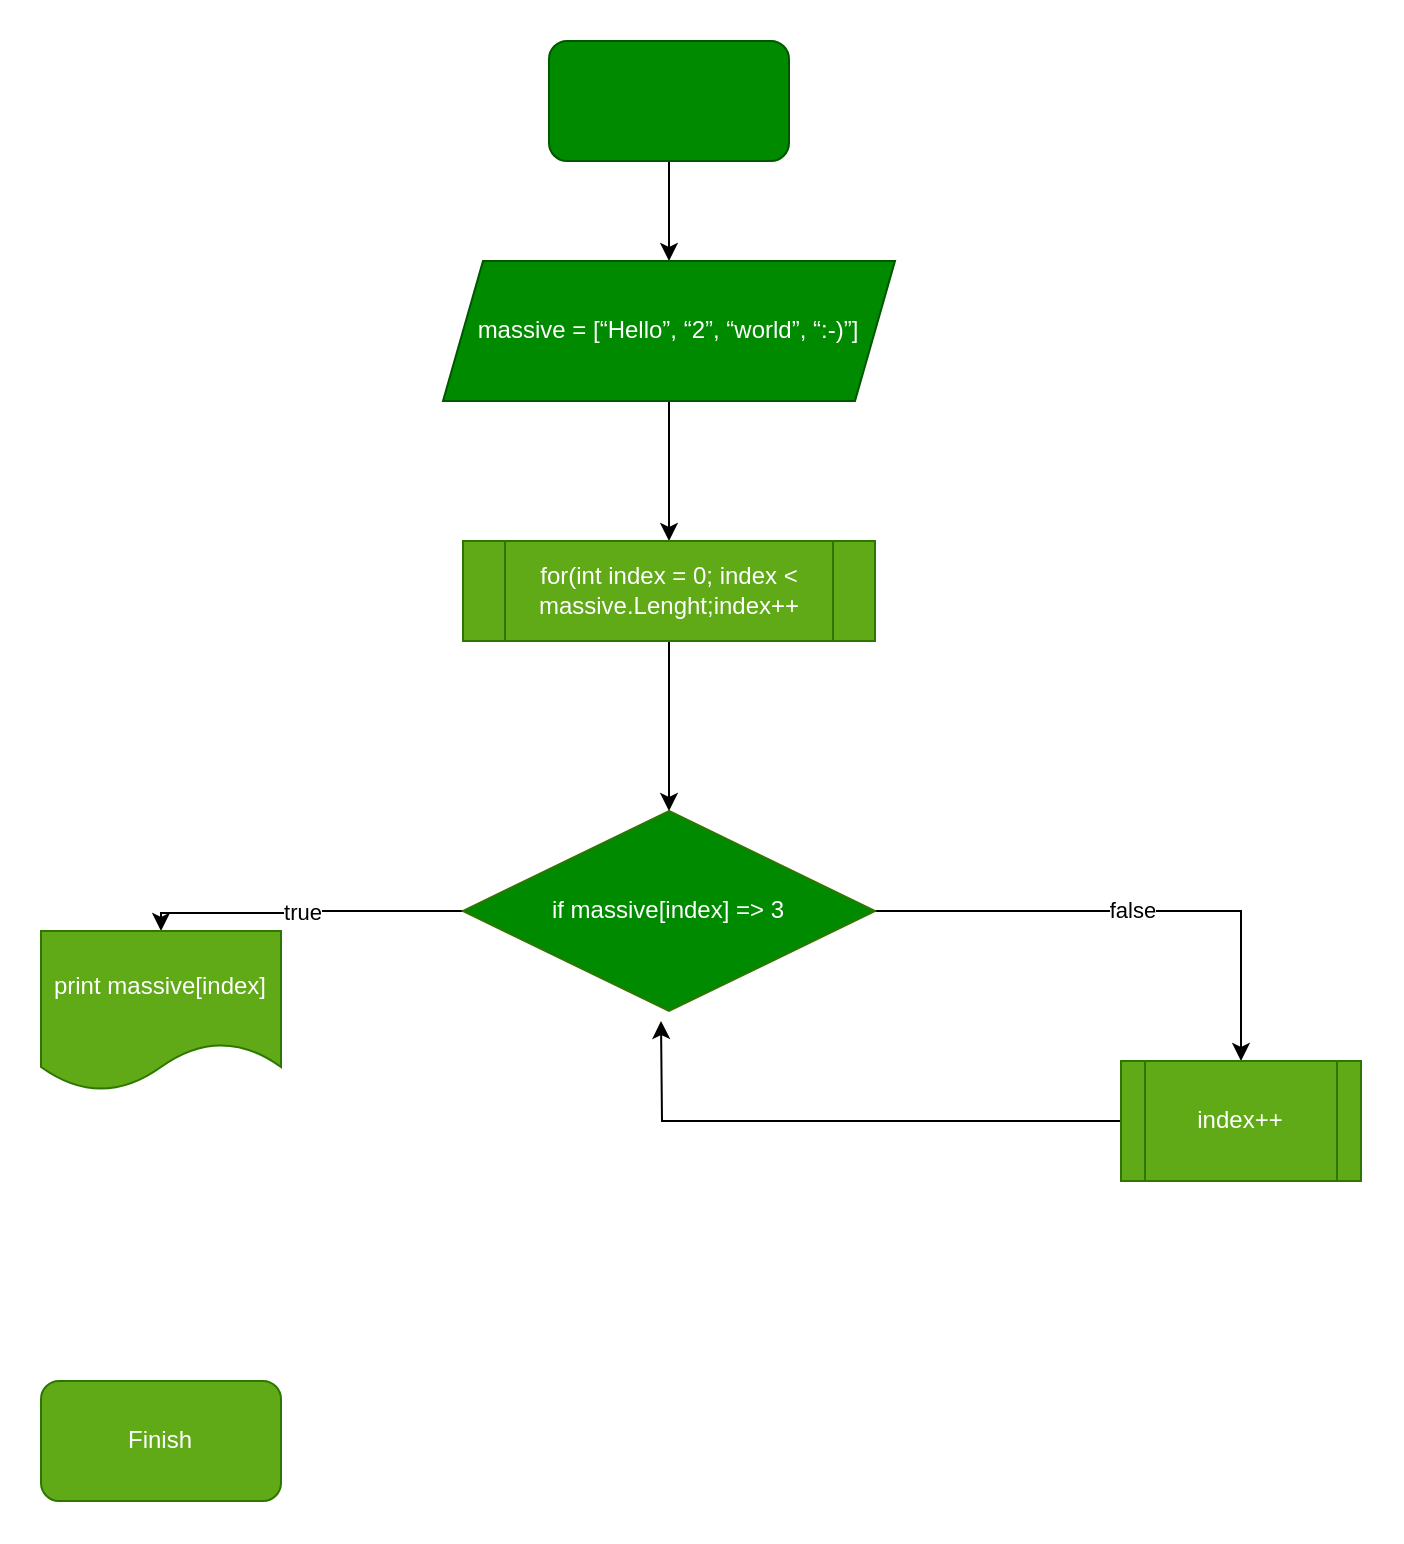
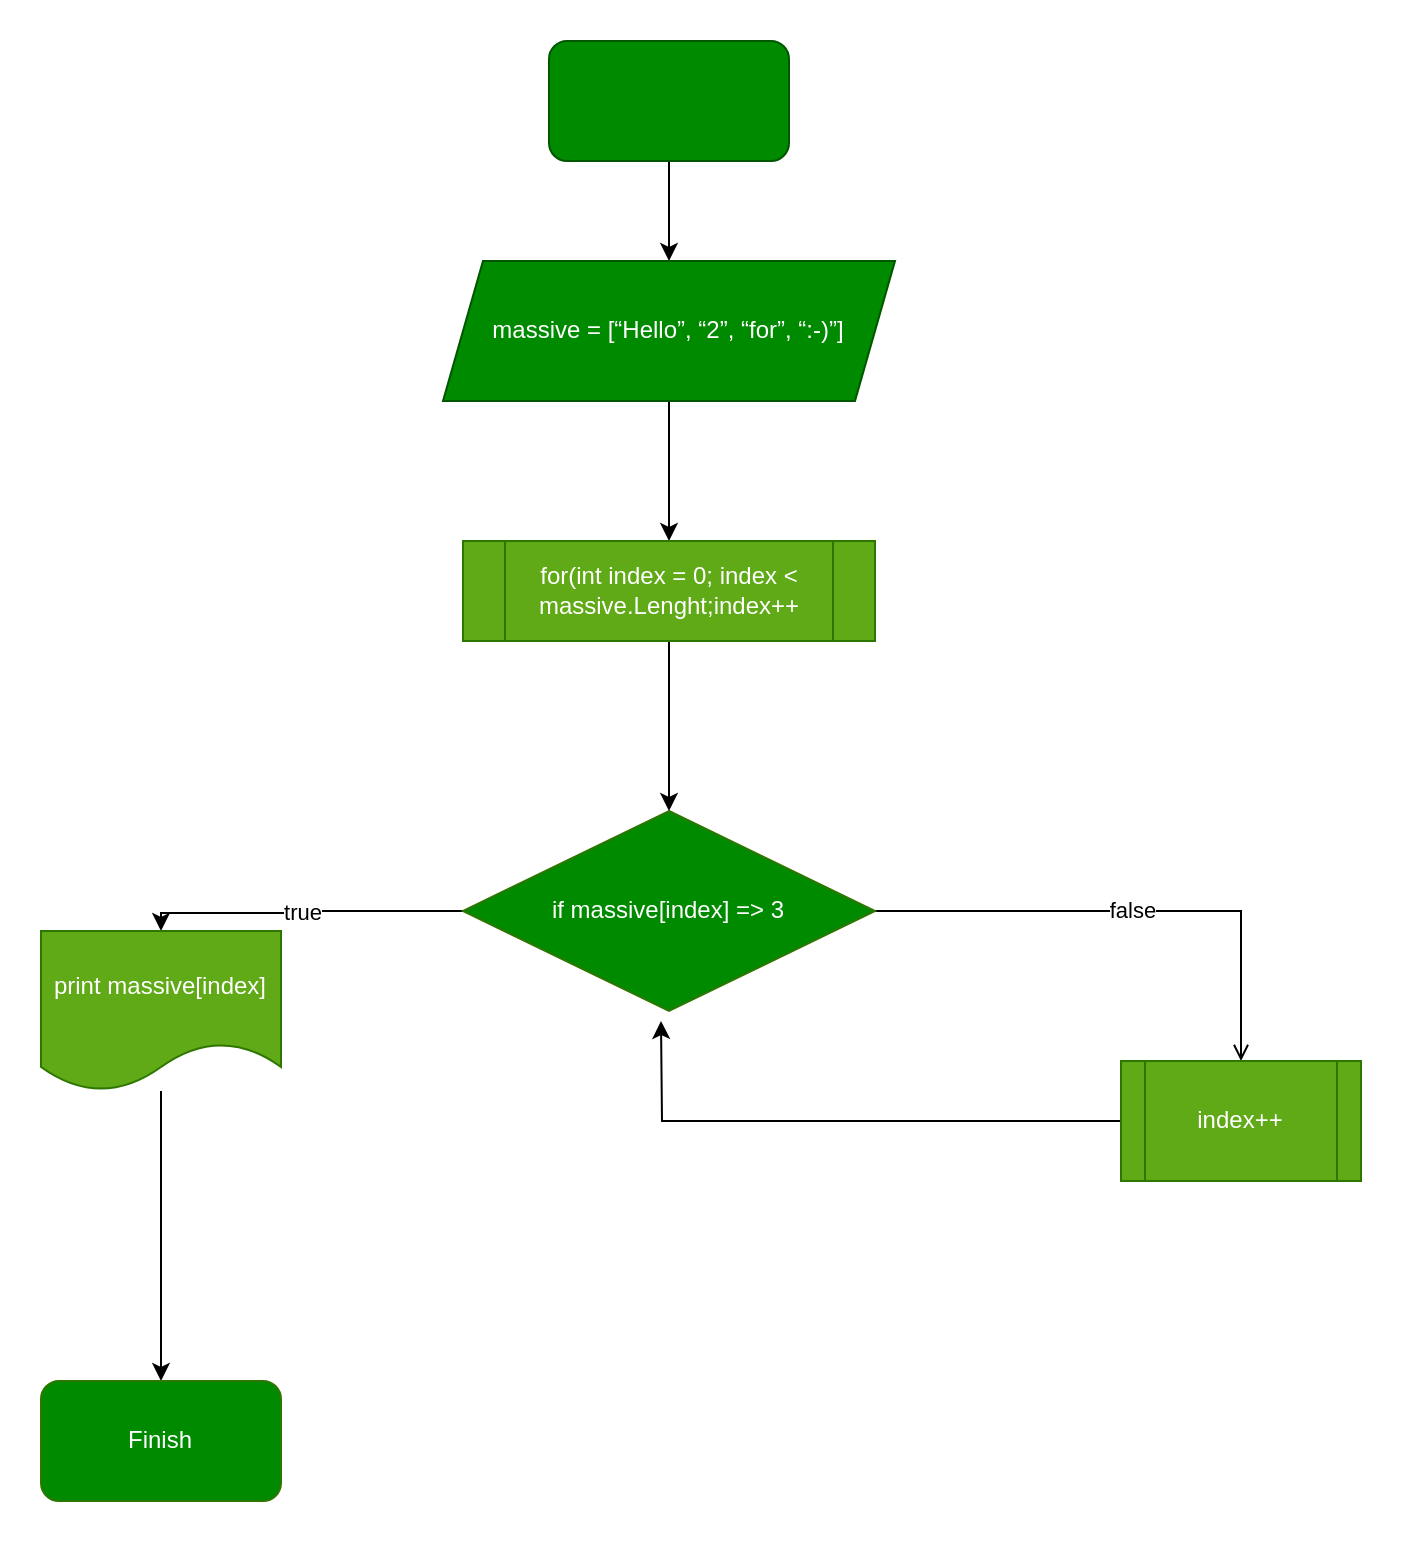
node "massive = [“Hello”, “2”, “world”, “:-)”]": label "massive = [“Hello”, “2”, “world”, “:-)”]" -> "massive = [“Hello”, “2”, “for”, “:-)”]"
edge "if massive[index] => 3" -> "index++": arrowhead classic -> open
edge "print massive[index]" -> "Finish": added
node "Finish": fillcolor #60a917 -> #008a00
